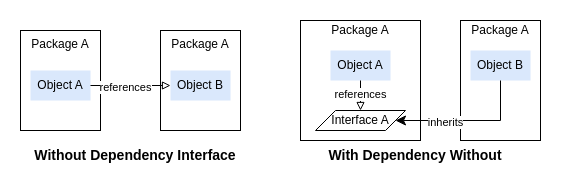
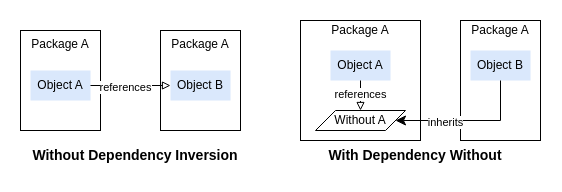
node "Interface A": label "Interface A" -> "Without A"
node "Without Dependency Interface": label "Without Dependency Interface" -> "Without Dependency Inversion"
